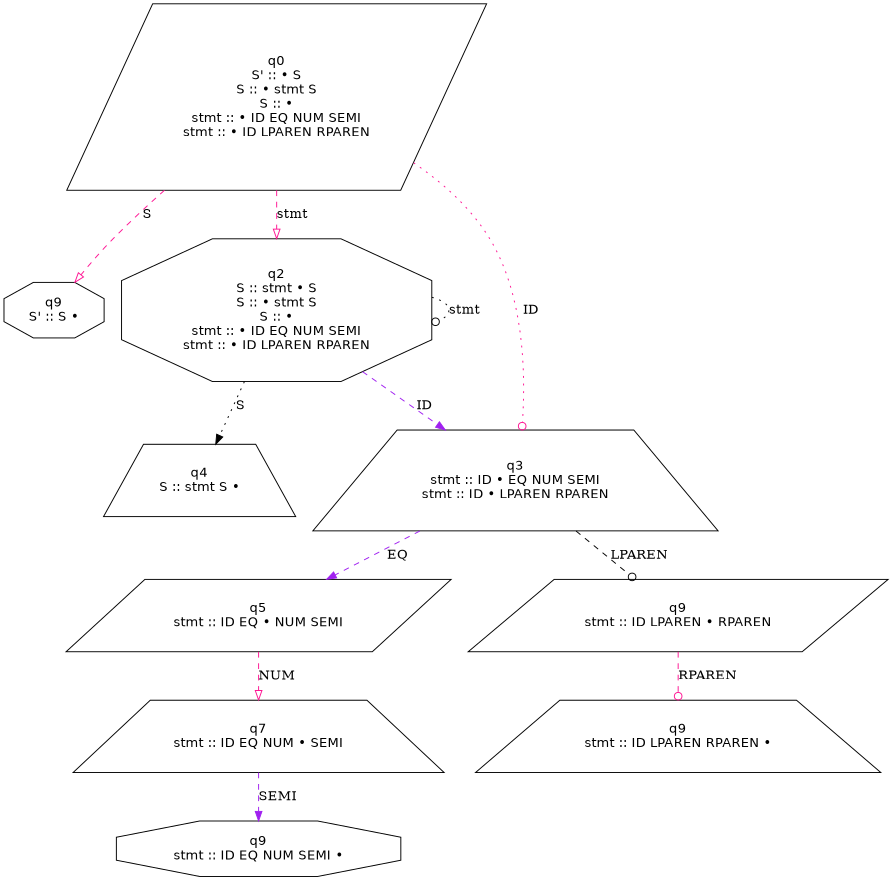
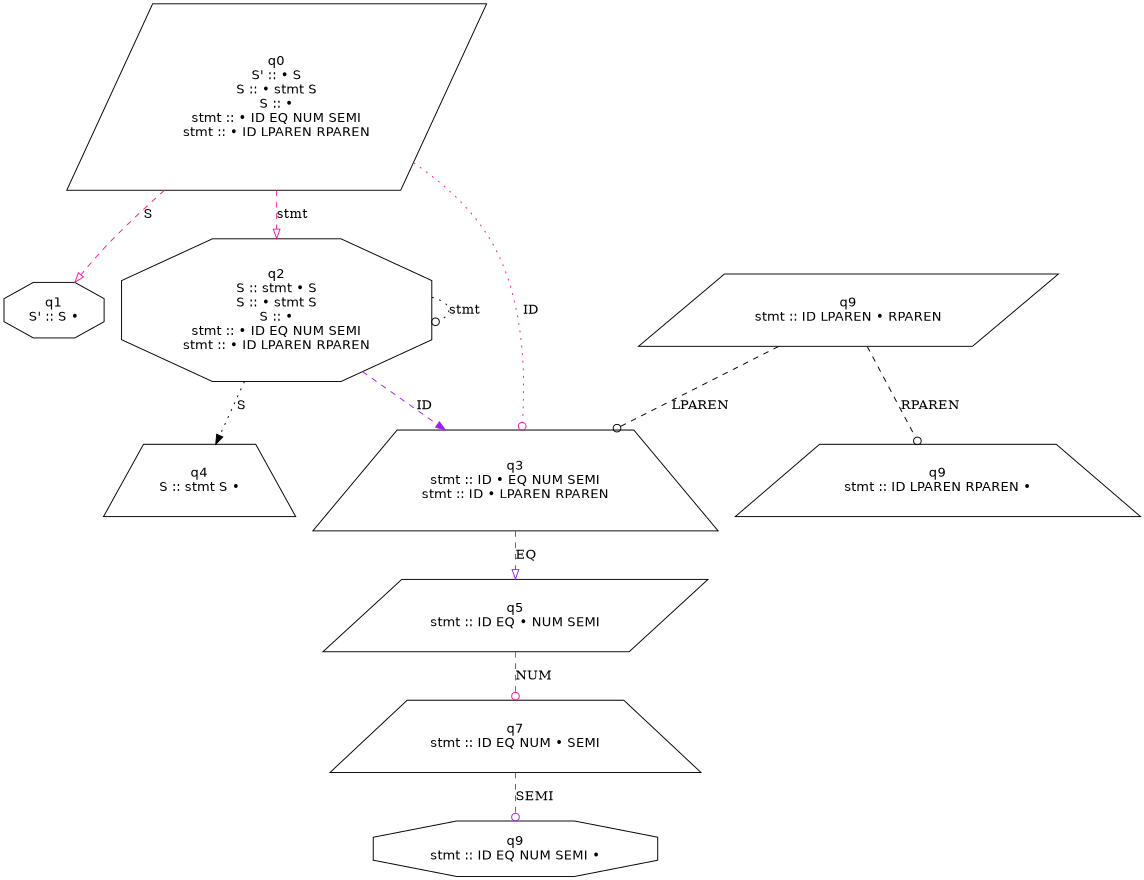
node "q9 S' :: S •": label "q9 S' :: S •" -> "q1 S' :: S •"
edge "q3 stmt :: ID • EQ NUM SEMI stmt :: ID • LPAREN RPAREN" -> "q5 stmt :: ID EQ • NUM SEMI": arrowhead normal -> onormal
edge "q3 stmt :: ID • EQ NUM SEMI stmt :: ID • LPAREN RPAREN" -> "q9 stmt :: ID LPAREN • RPAREN": reversed
edge "q5 stmt :: ID EQ • NUM SEMI" -> "q7 stmt :: ID EQ NUM • SEMI": arrowhead onormal -> odot
edge "q9 stmt :: ID LPAREN • RPAREN" -> "q9 stmt :: ID LPAREN RPAREN •": color deeppink -> black
edge "q7 stmt :: ID EQ NUM • SEMI" -> "q9 stmt :: ID EQ NUM SEMI •": arrowhead normal -> odot
